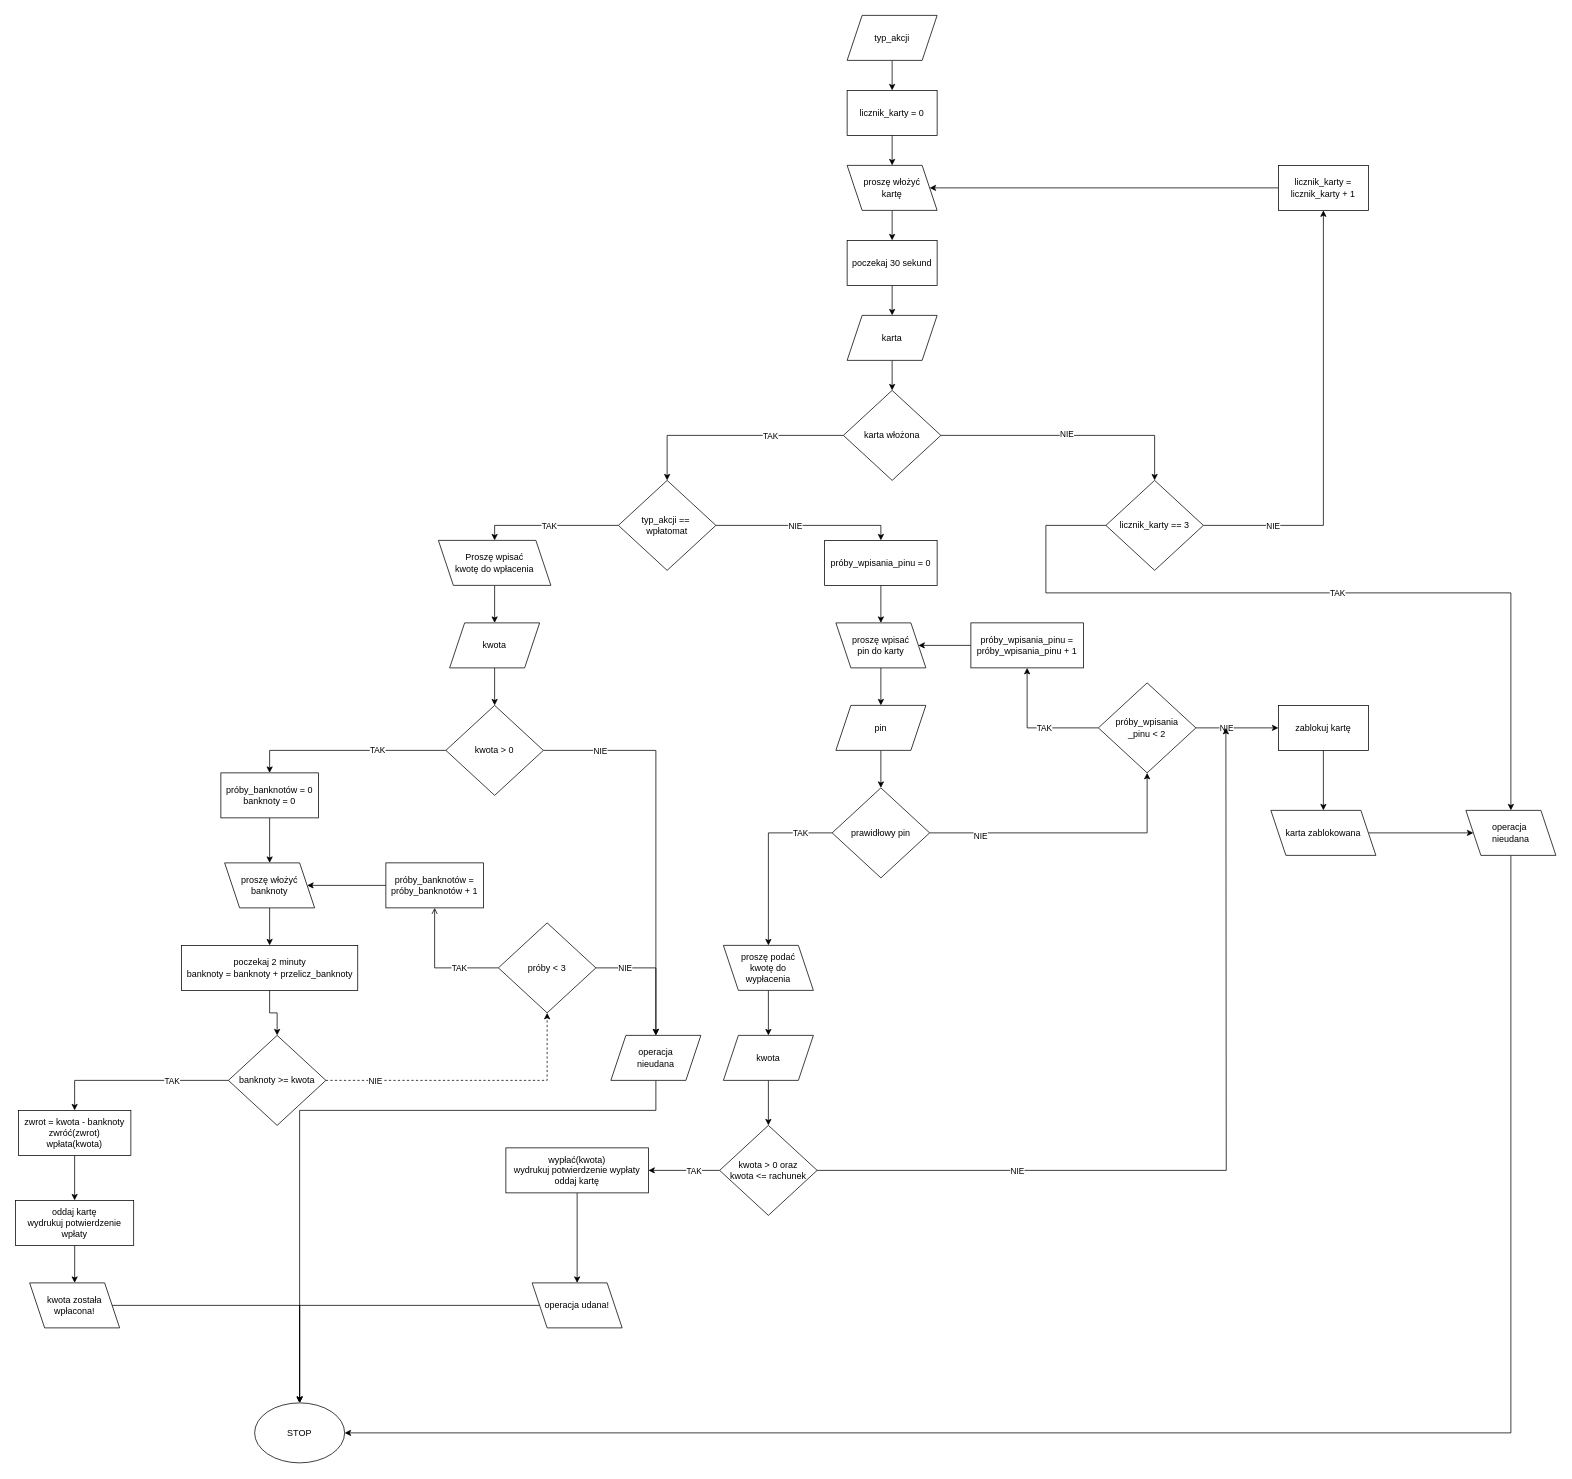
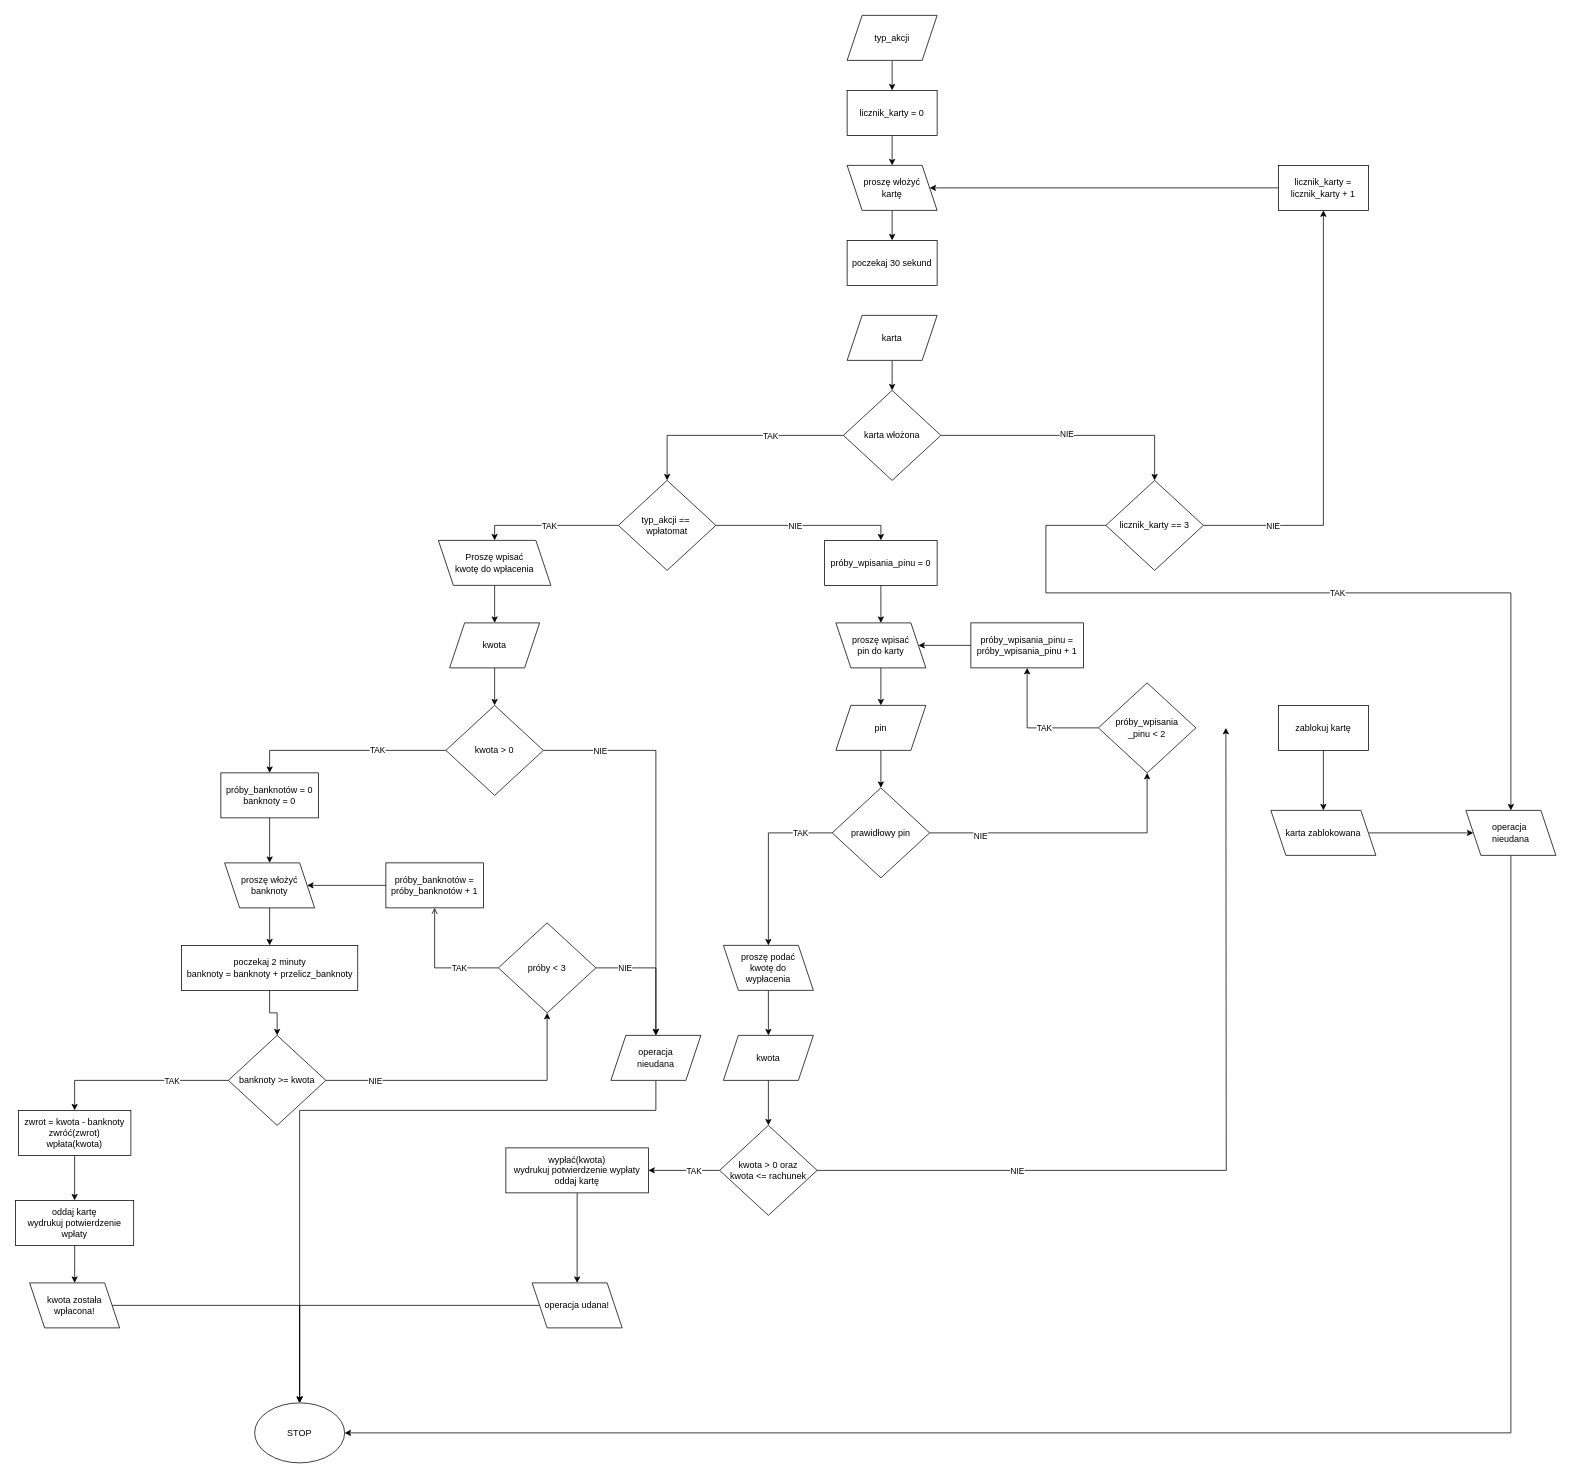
edge "poczekaj 30 sekund" -> "karta": removed
edge "próby_wpisania _pinu < 2" -> "zablokuj kartę": removed, label "NIE"
edge "banknoty >= kwota" -> "próby < 3": style dashed -> solid
